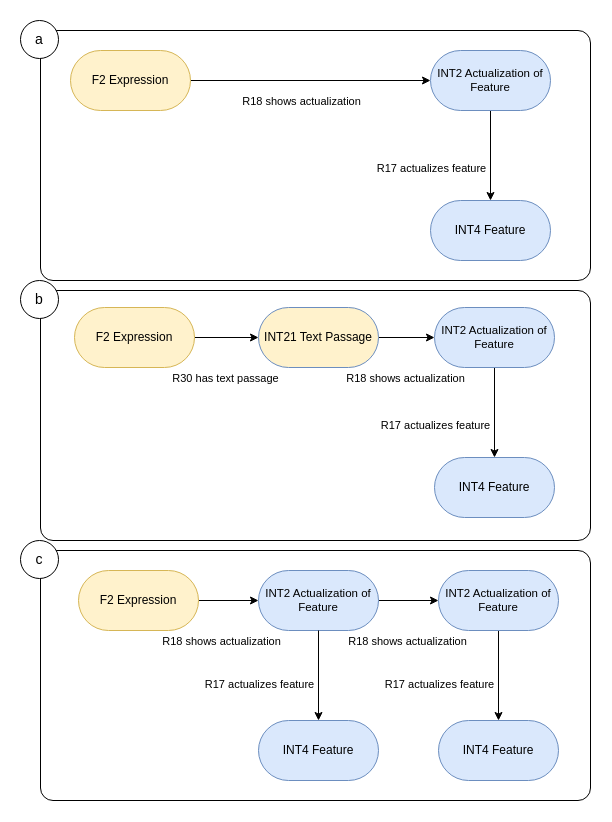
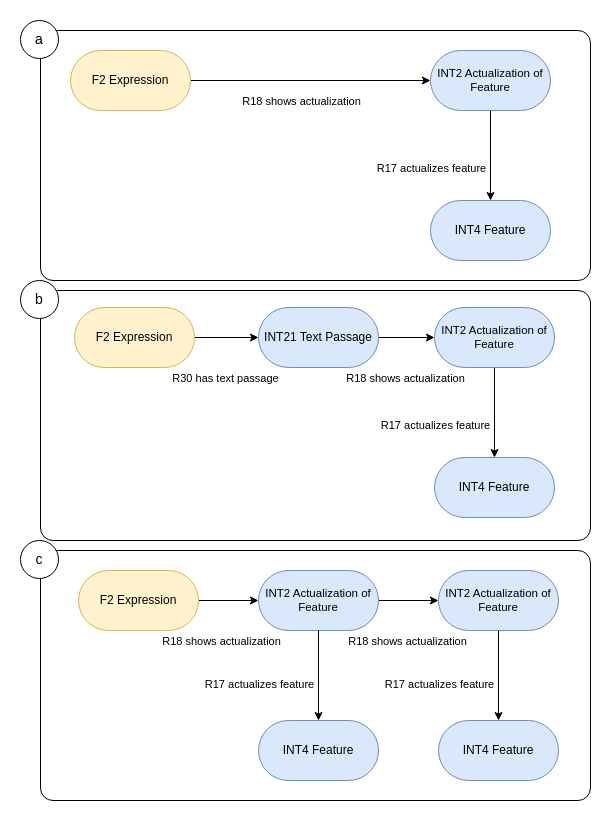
node "INT21 Text Passage": fillcolor #fff2cc -> #dae8fc
